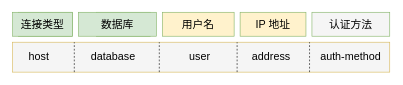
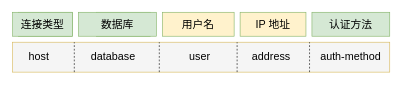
node "认证方法": fillcolor #f5f5f5 -> #d5e8d4
